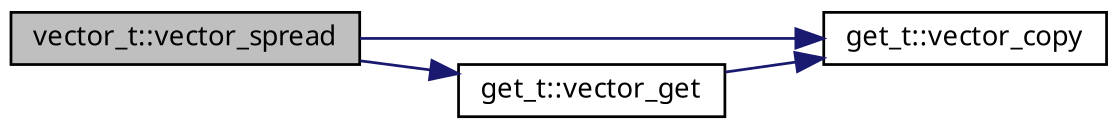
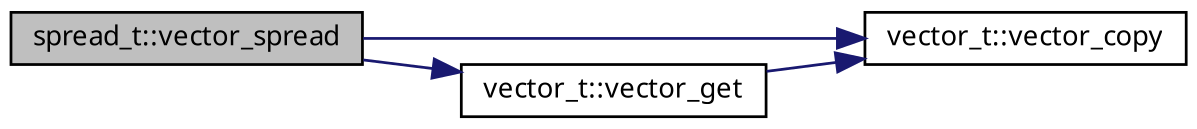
node "vector_t::vector_spread": label "vector_t::vector_spread" -> "spread_t::vector_spread"
node "get_t::vector_copy": label "get_t::vector_copy" -> "vector_t::vector_copy"
node "get_t::vector_get": label "get_t::vector_get" -> "vector_t::vector_get"
